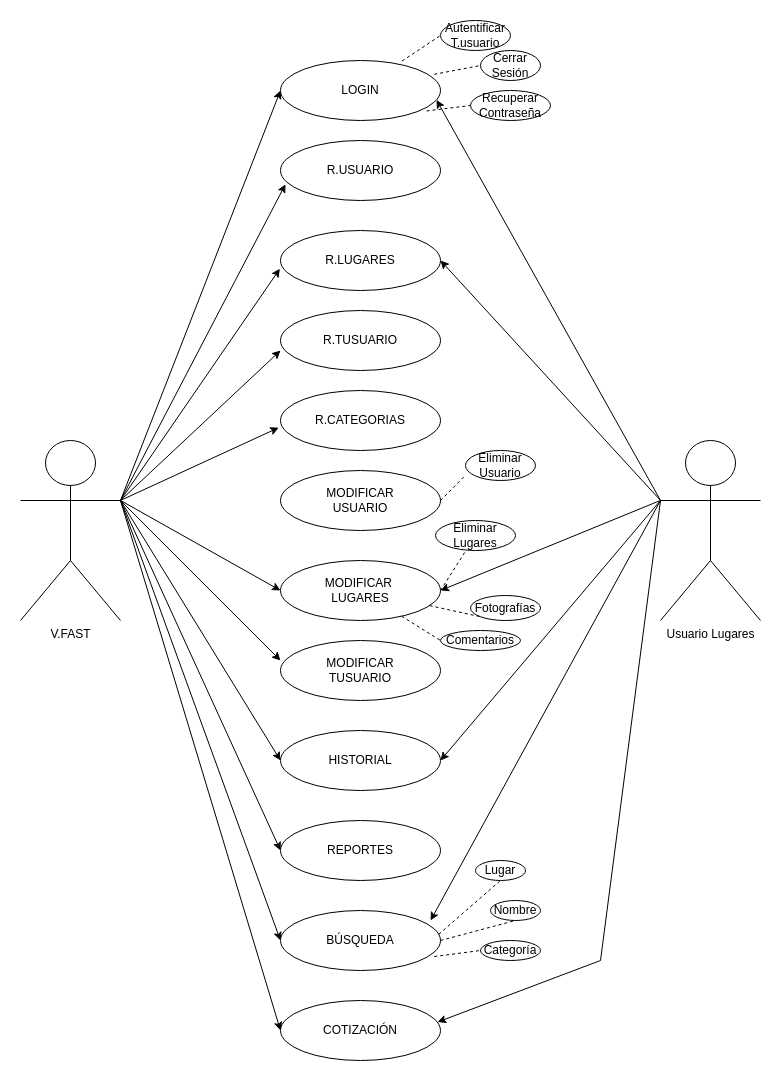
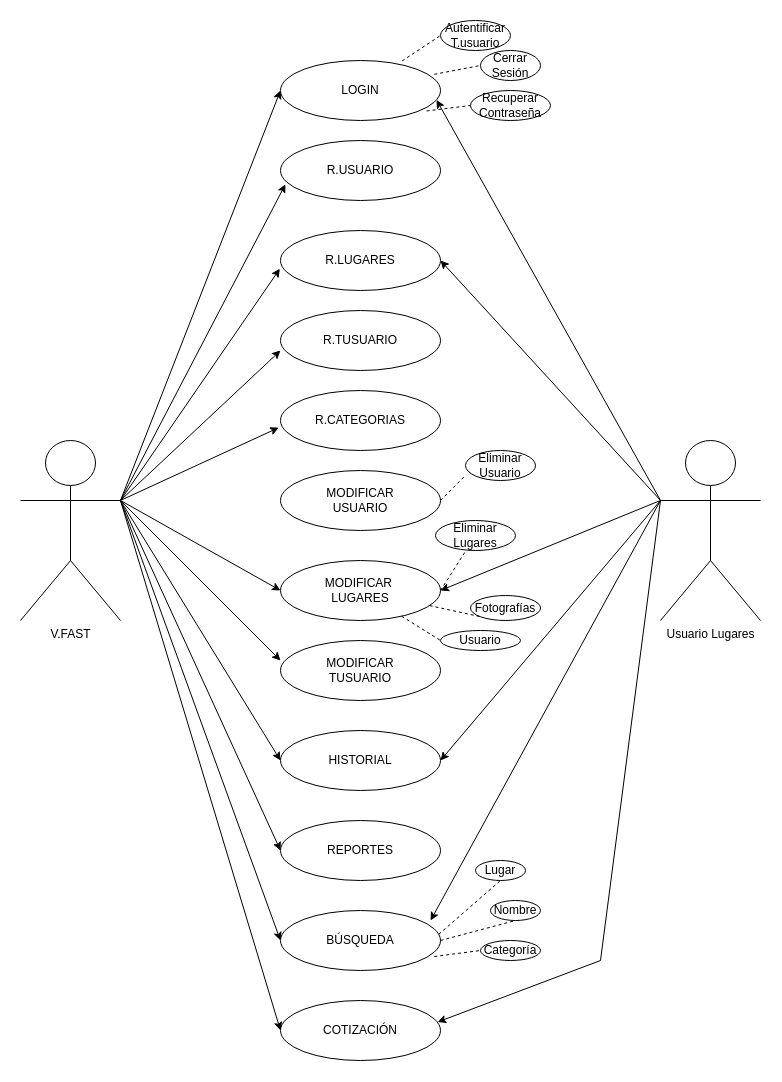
node "Comentarios": label "Comentarios" -> "Usuario"
